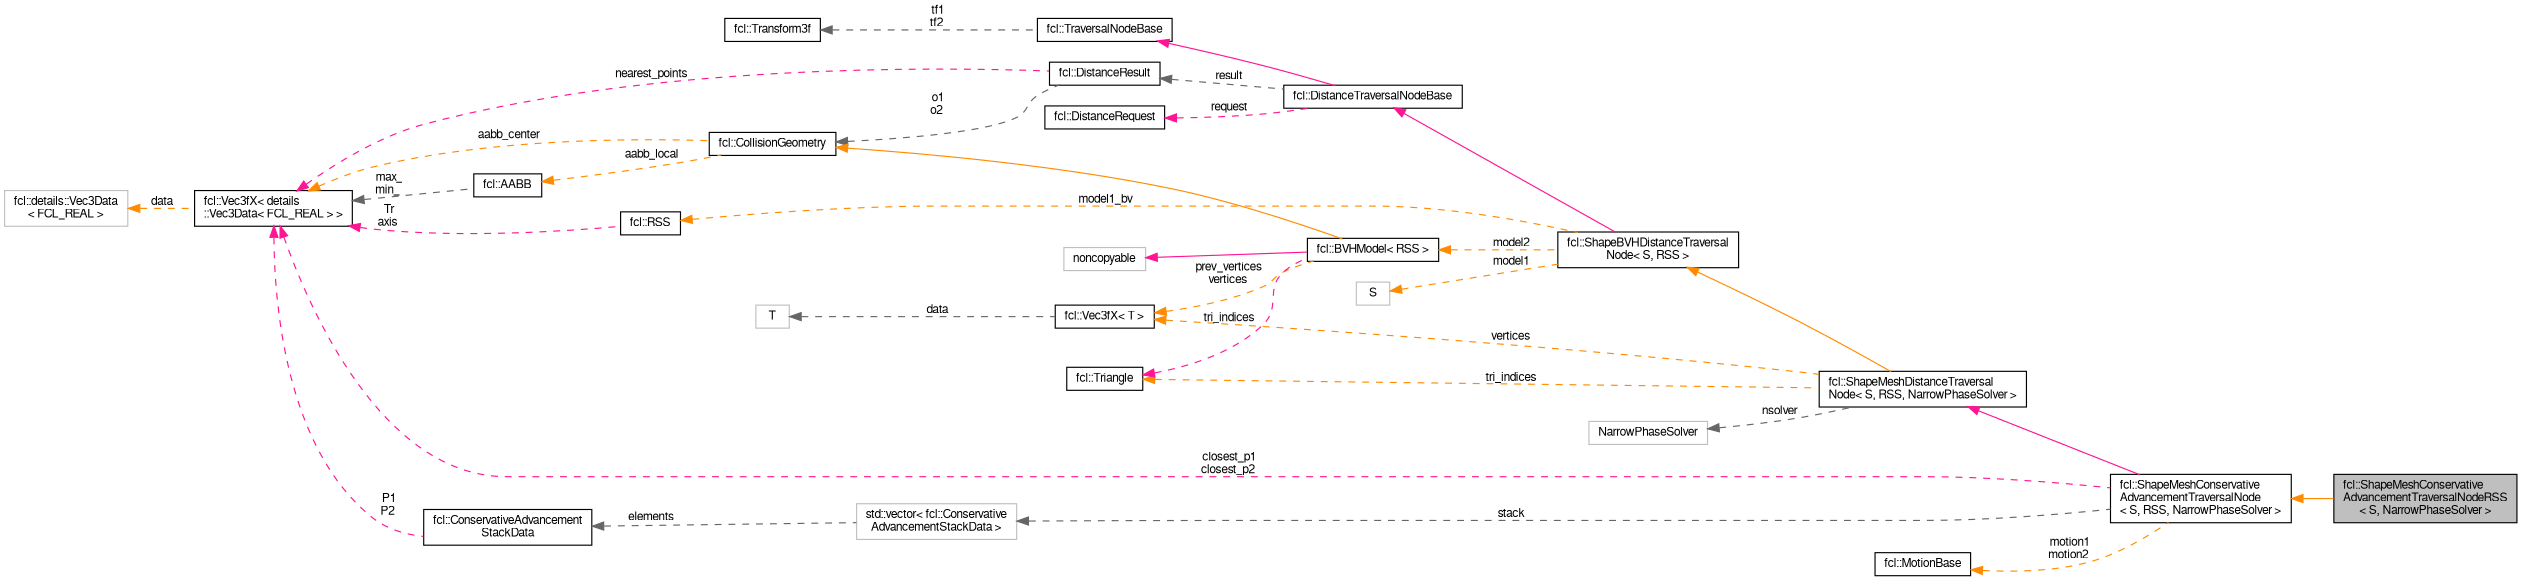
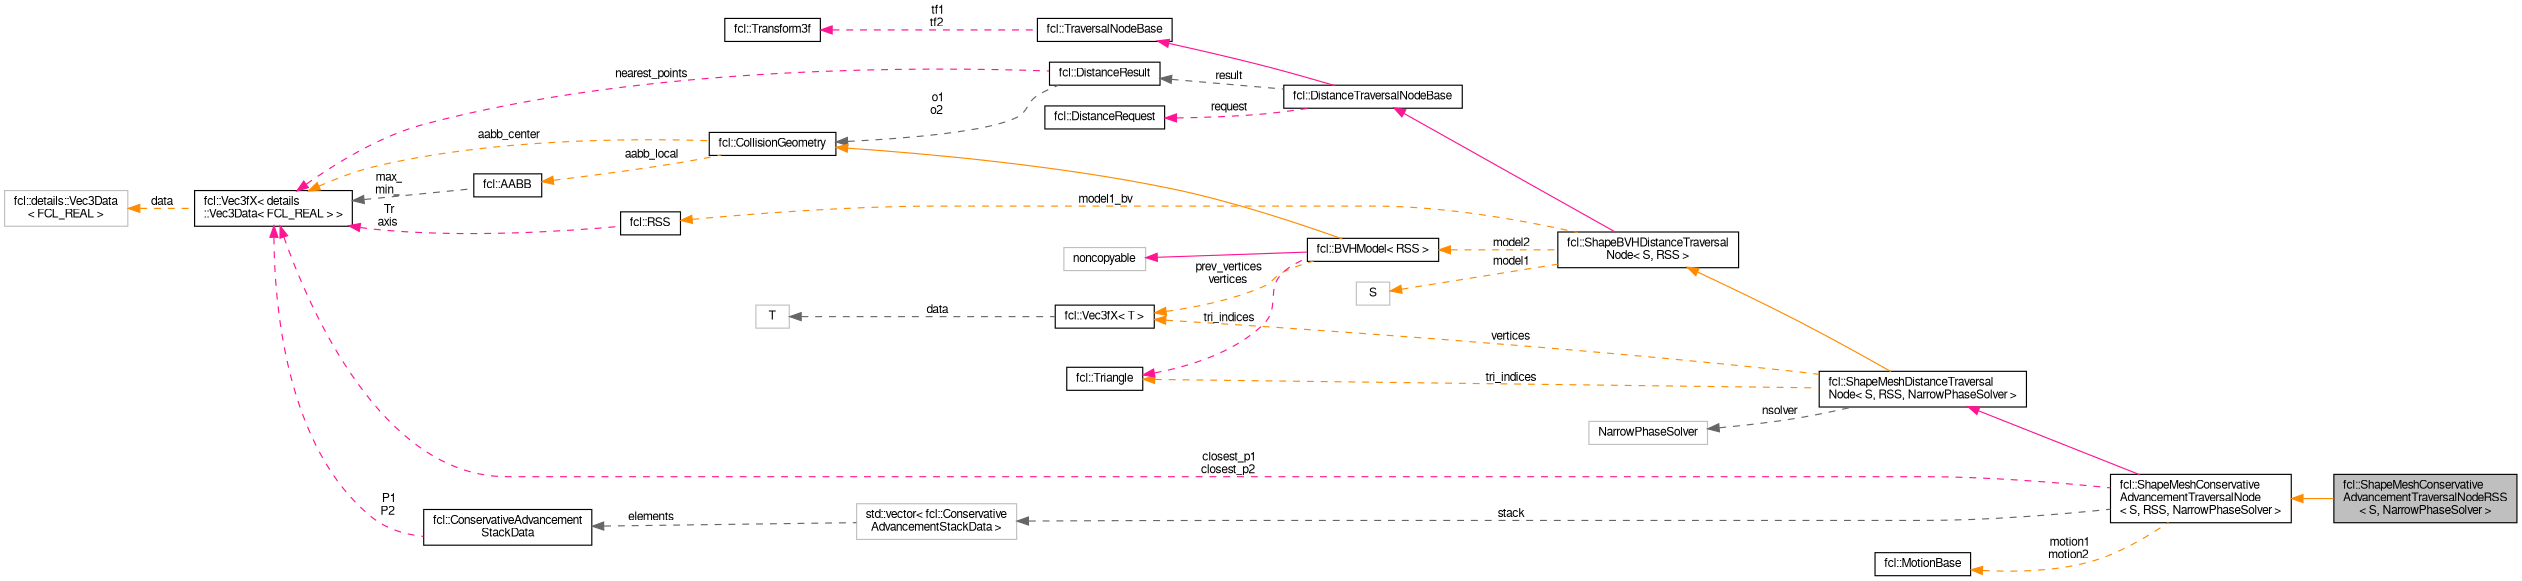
edge "fcl::TraversalNodeBase" -> "fcl::Transform3f": color gray40 -> deeppink
